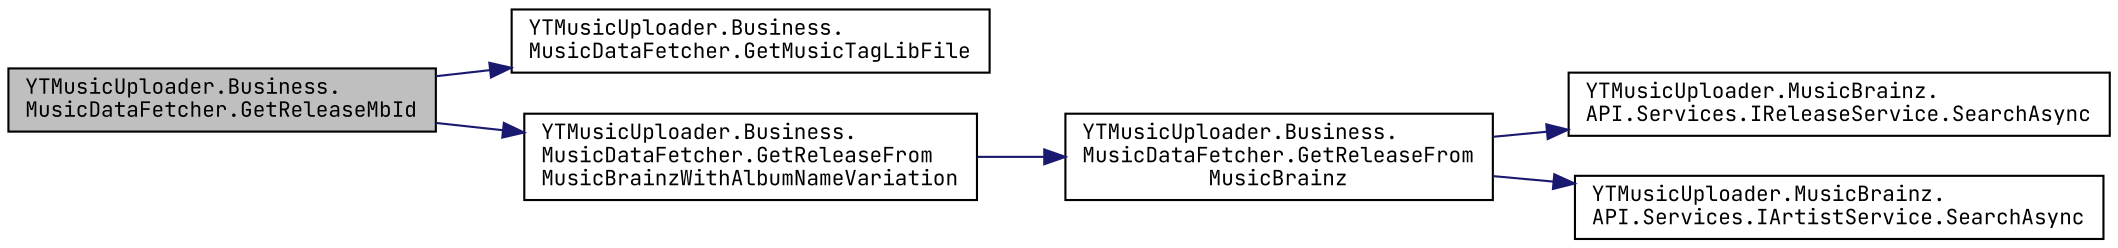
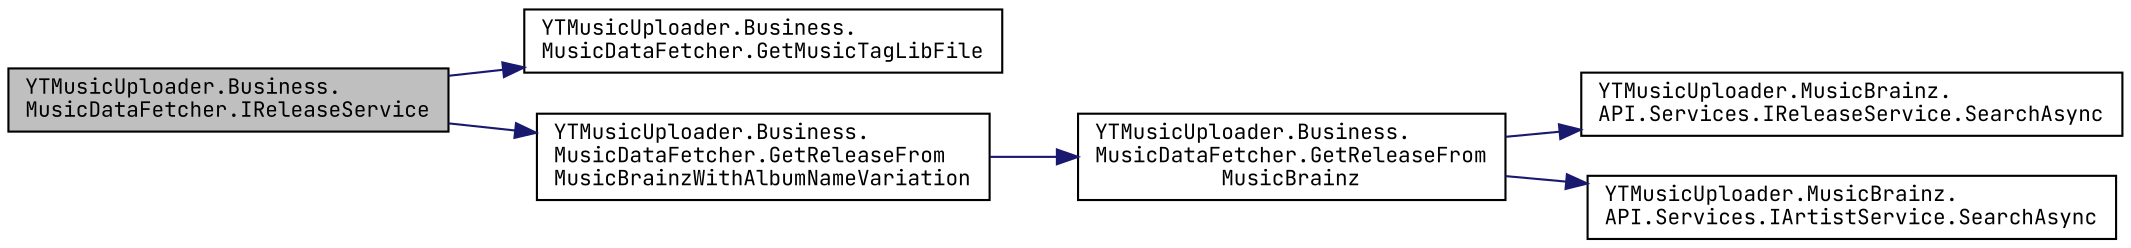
node "YTMusicUploader.Business. MusicDataFetcher.GetReleaseMbId": label "YTMusicUploader.Business. MusicDataFetcher.GetReleaseMbId" -> "YTMusicUploader.Business. MusicDataFetcher.IReleaseService"
